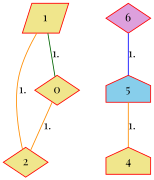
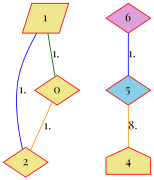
edge "1" -- "2": color darkorange -> blue
node "5": shape house -> diamond
edge "5" -- "4": label "1." -> "8."
